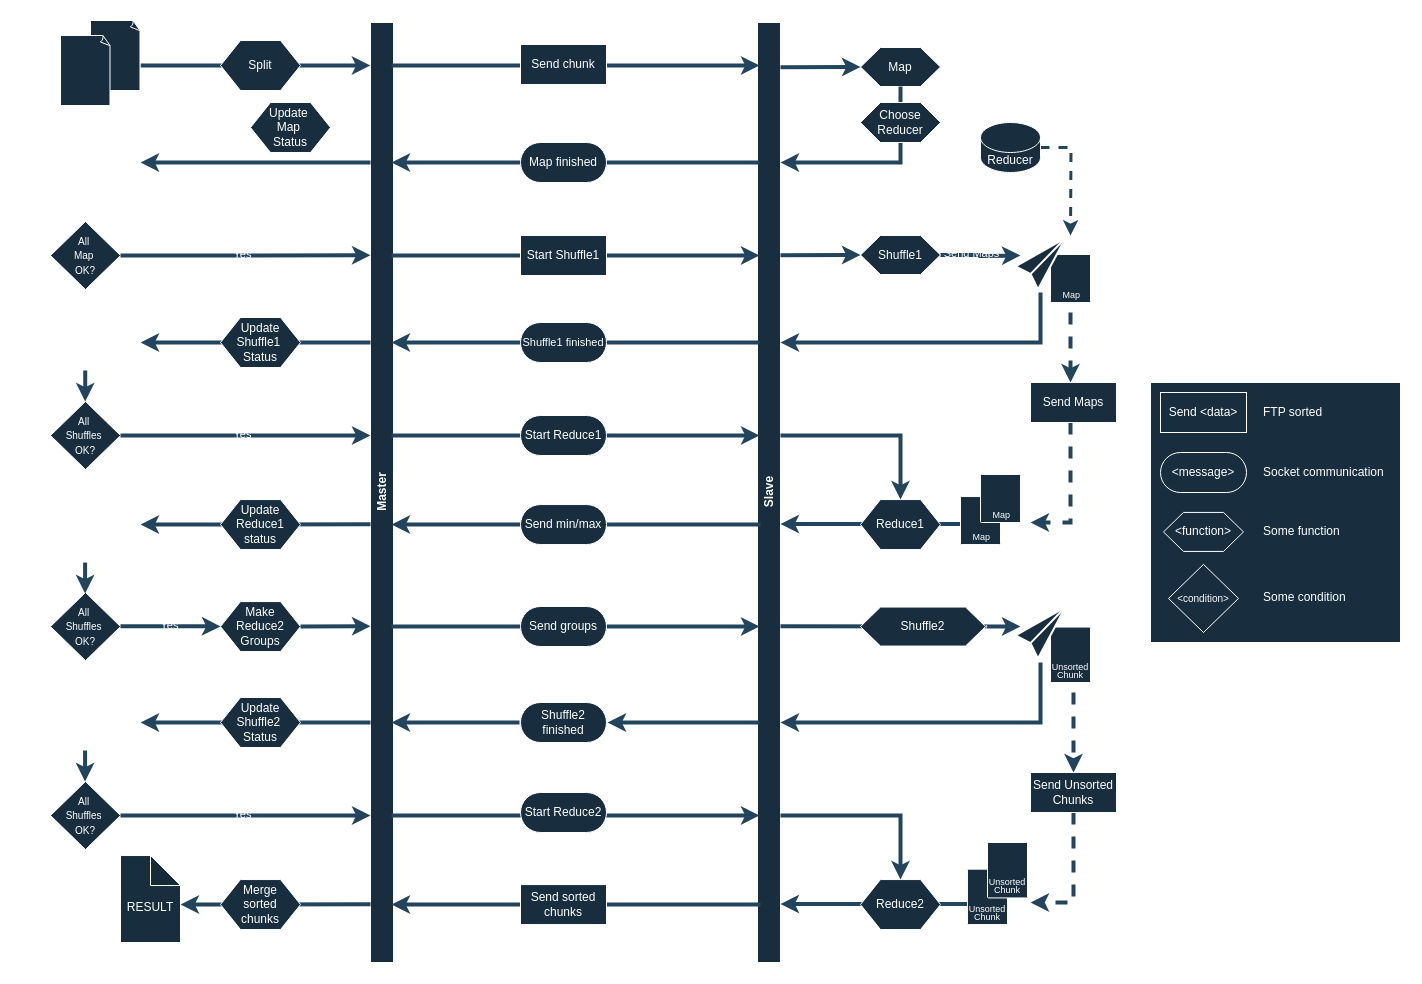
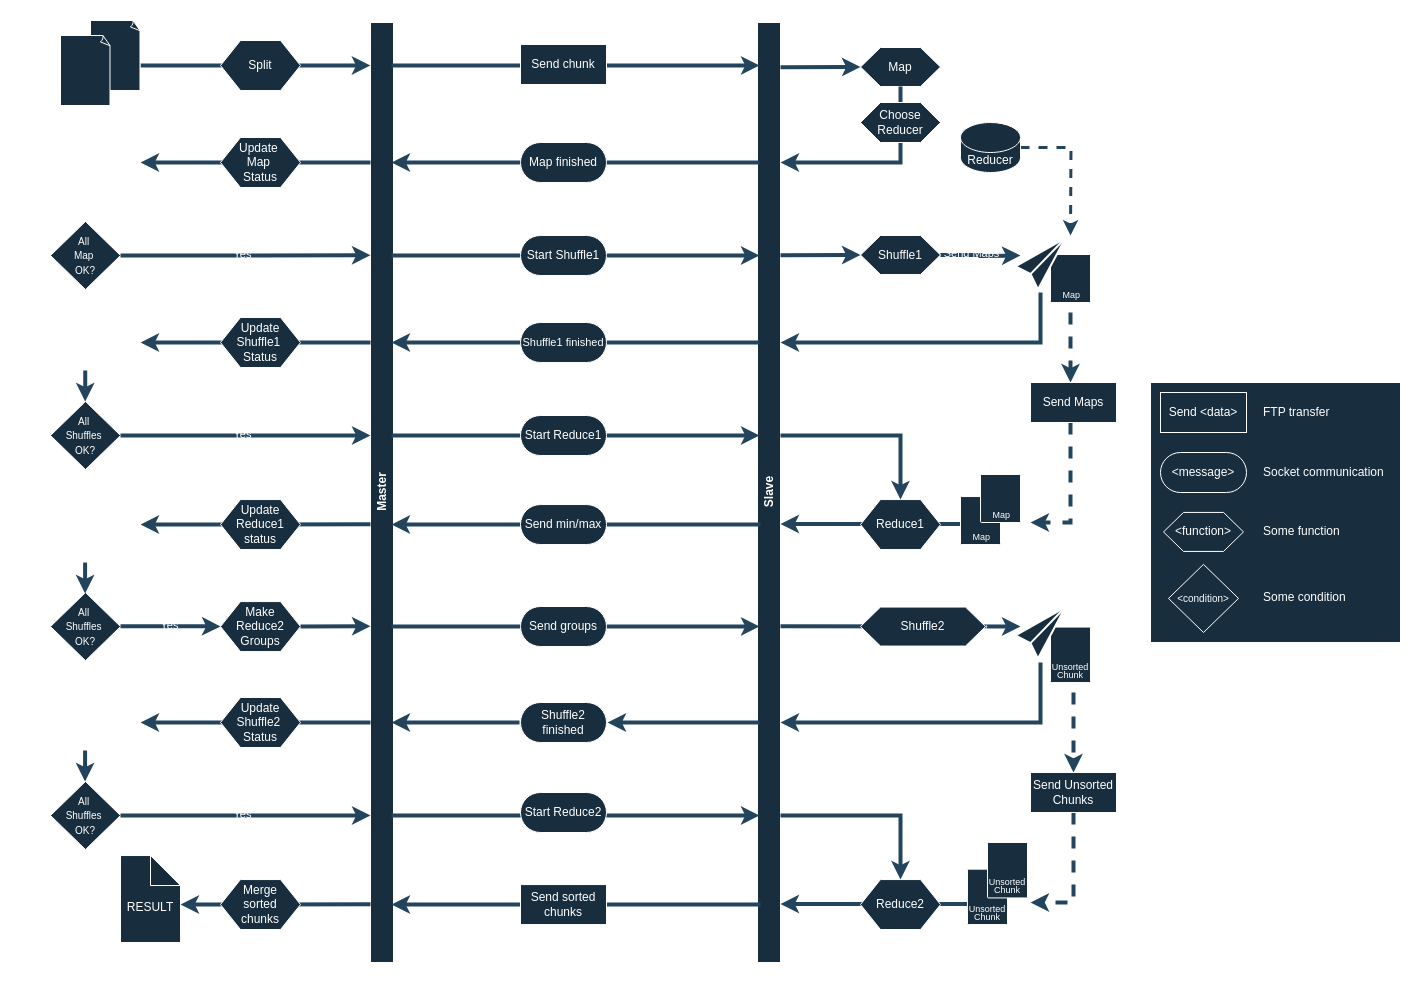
node "Update Map Status": moved (291, 128) -> (261, 163)
node "Reducer": moved (1011, 148) -> (991, 148)
node "Start Shuffle1": shape rectangle -> rounded rectangle
node "FTP sorted": label "FTP sorted" -> "FTP transfer"
